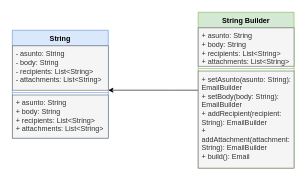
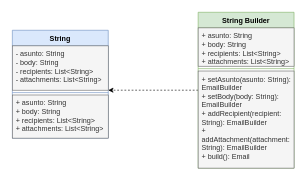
edge "String Builder" -> "String": style solid -> dashed
